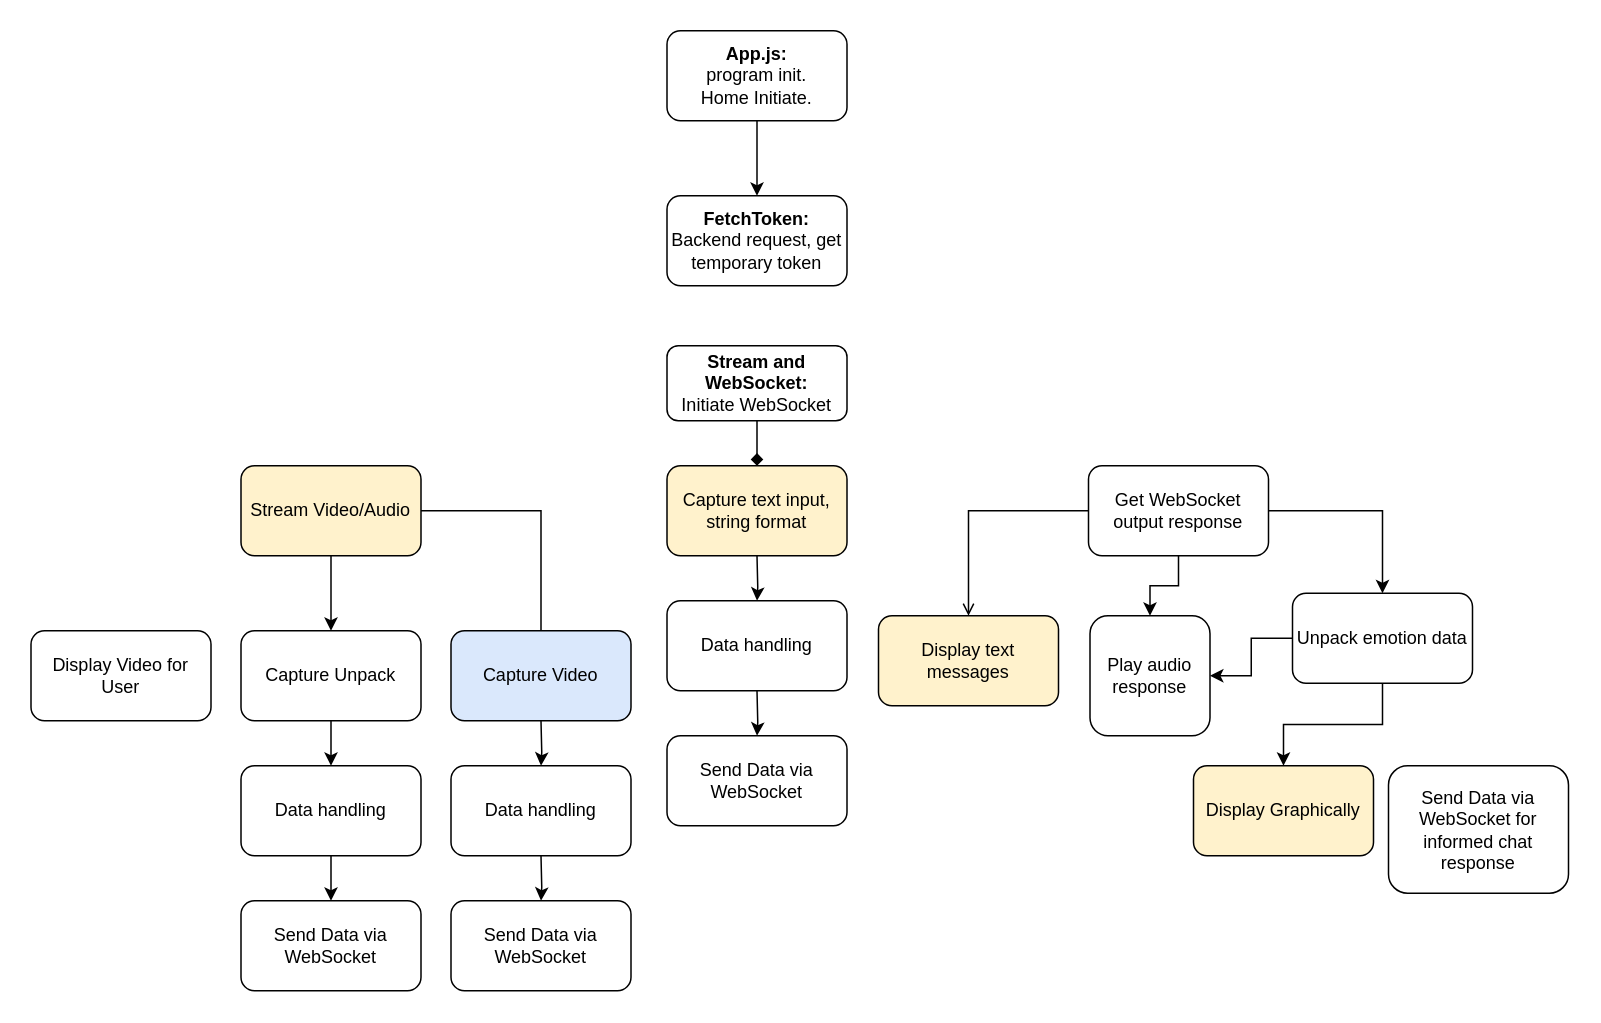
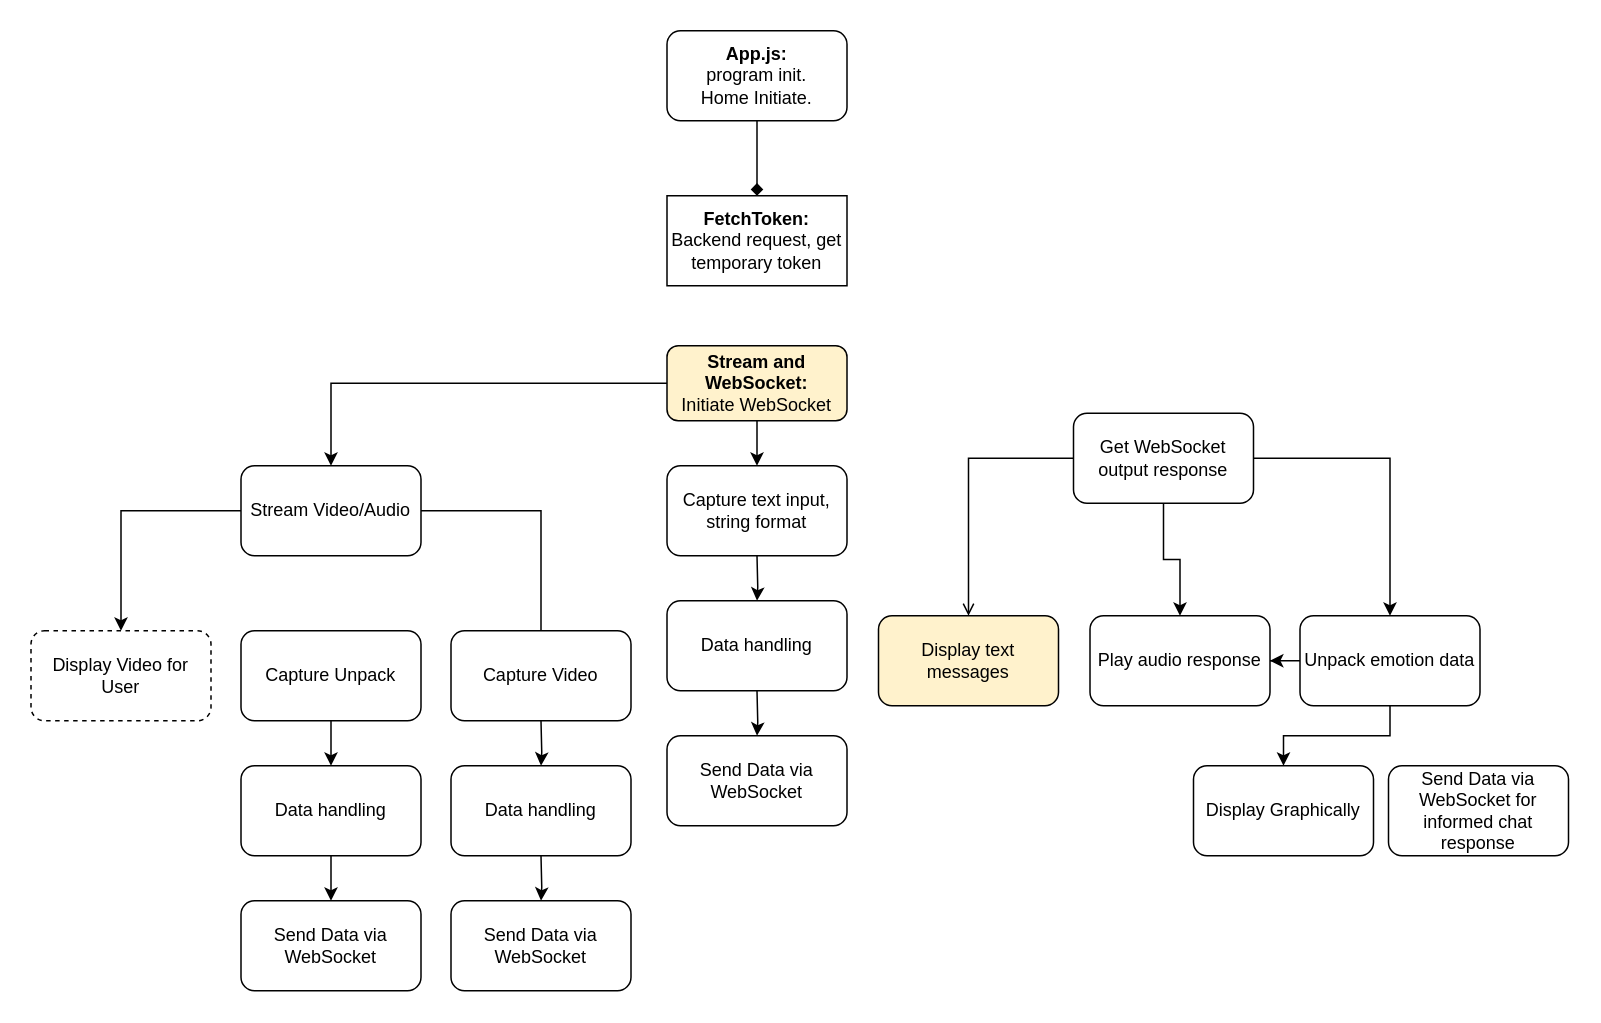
edge "App.js: program init. Home Initiate." -> "FetchToken: Backend request, get temporary token": arrowhead classic -> diamond
node "FetchToken: Backend request, get temporary token": shape rounded rectangle -> rectangle
edge "Stream and WebSocket: Initiate WebSocket" -> "Stream Video/Audio": added
node "Stream and WebSocket: Initiate WebSocket": fillcolor #ffffff -> #fff2cc
edge "Stream and WebSocket: Initiate WebSocket" -> "Capture text input, string format": arrowhead diamond -> classic
edge "Stream Video/Audio" -> "Display Video for User": added
node "Stream Video/Audio": fillcolor #fff2cc -> #ffffff
node "Capture text input, string format": fillcolor #fff2cc -> #ffffff
node "Get WebSocket output response": moved (1178, 511) -> (1163, 458)
edge "Stream Video/Audio" -> "Capture Unpack": removed
node "Unpack emotion data": moved (1382, 638) -> (1390, 661)
node "Display Video for User": style solid -> dashed
node "Capture Video": fillcolor #dae8fc -> #ffffff
node "Play audio response": size 120x120 -> 180x90
node "Display Graphically": fillcolor #fff2cc -> #ffffff
node "Send Data via WebSocket for informed chat response": size 180x128 -> 180x90
